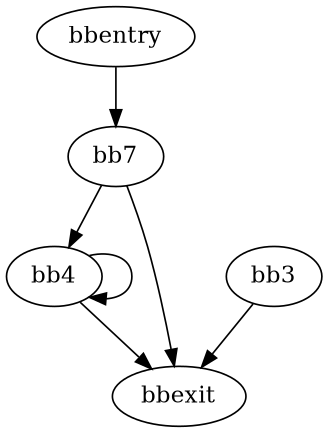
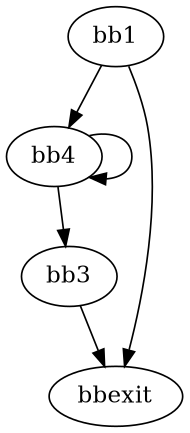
node "bbentry": removed
node "bb7": label "bb7" -> "bb1"
edge "bb4" -> "bbexit": now "bb4" -> "bb3"
